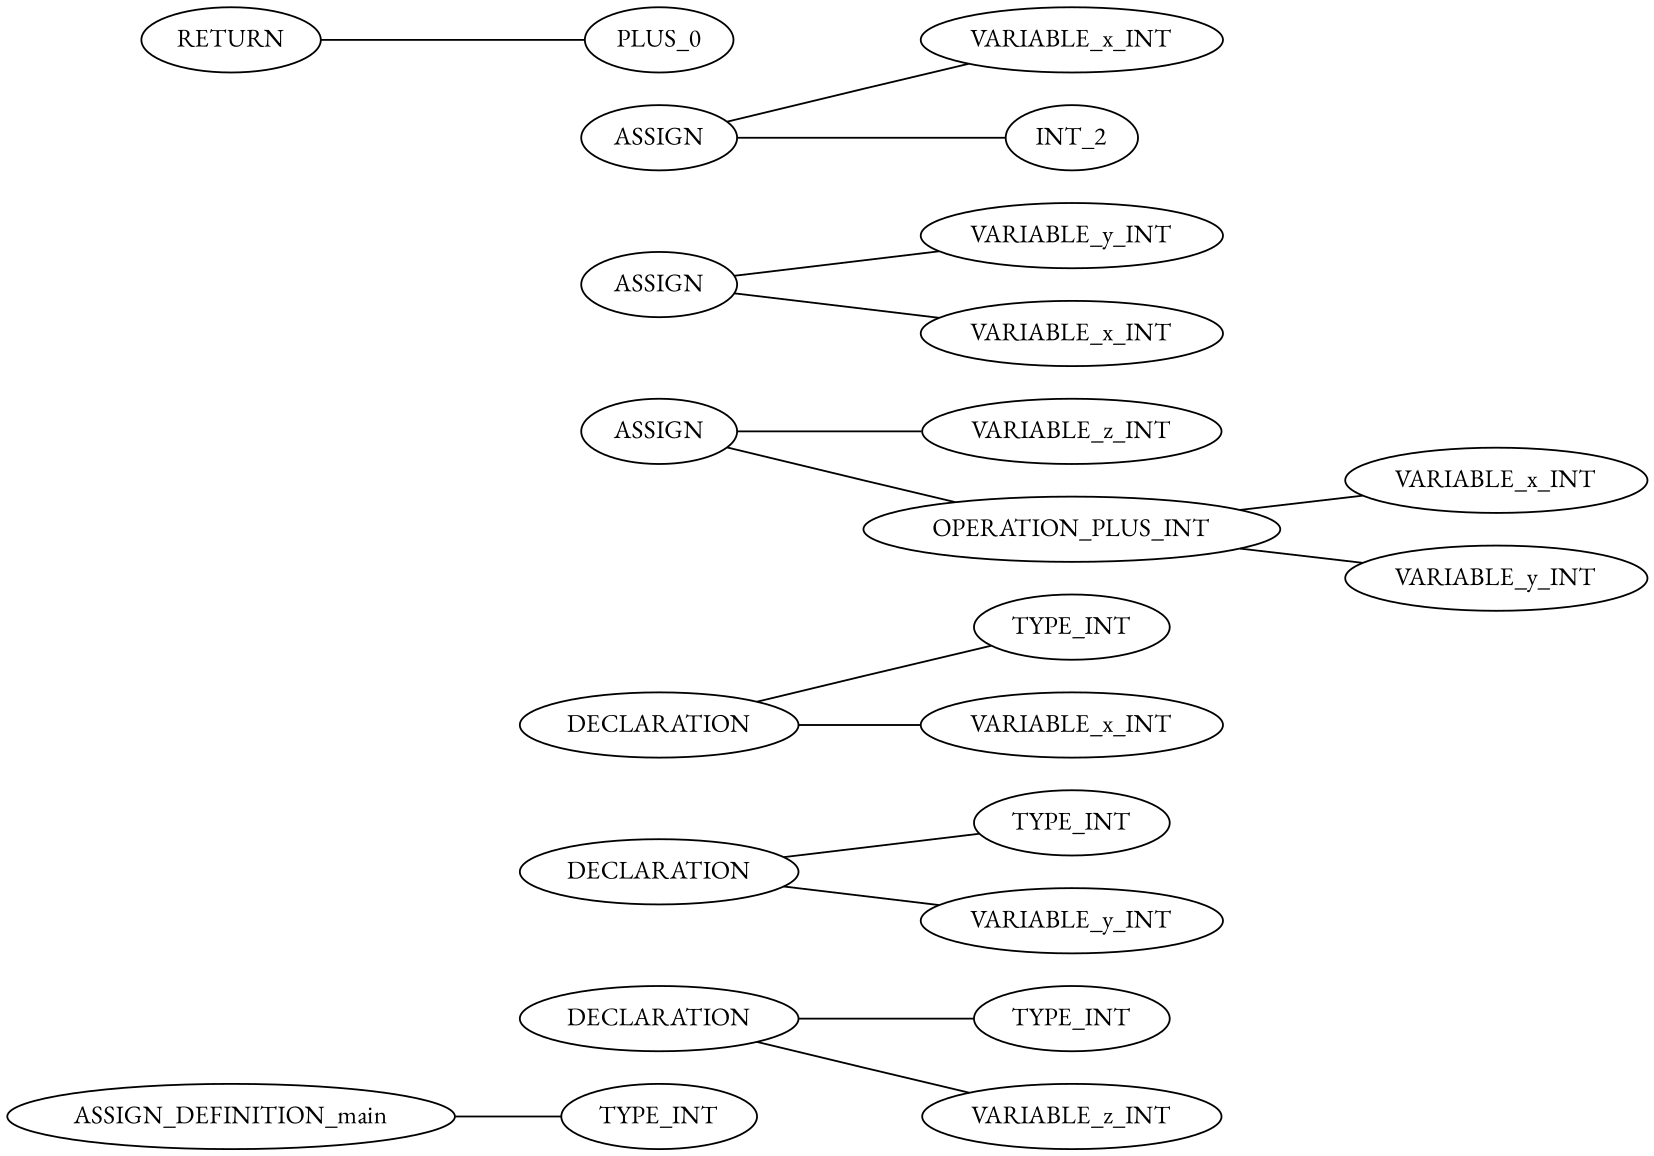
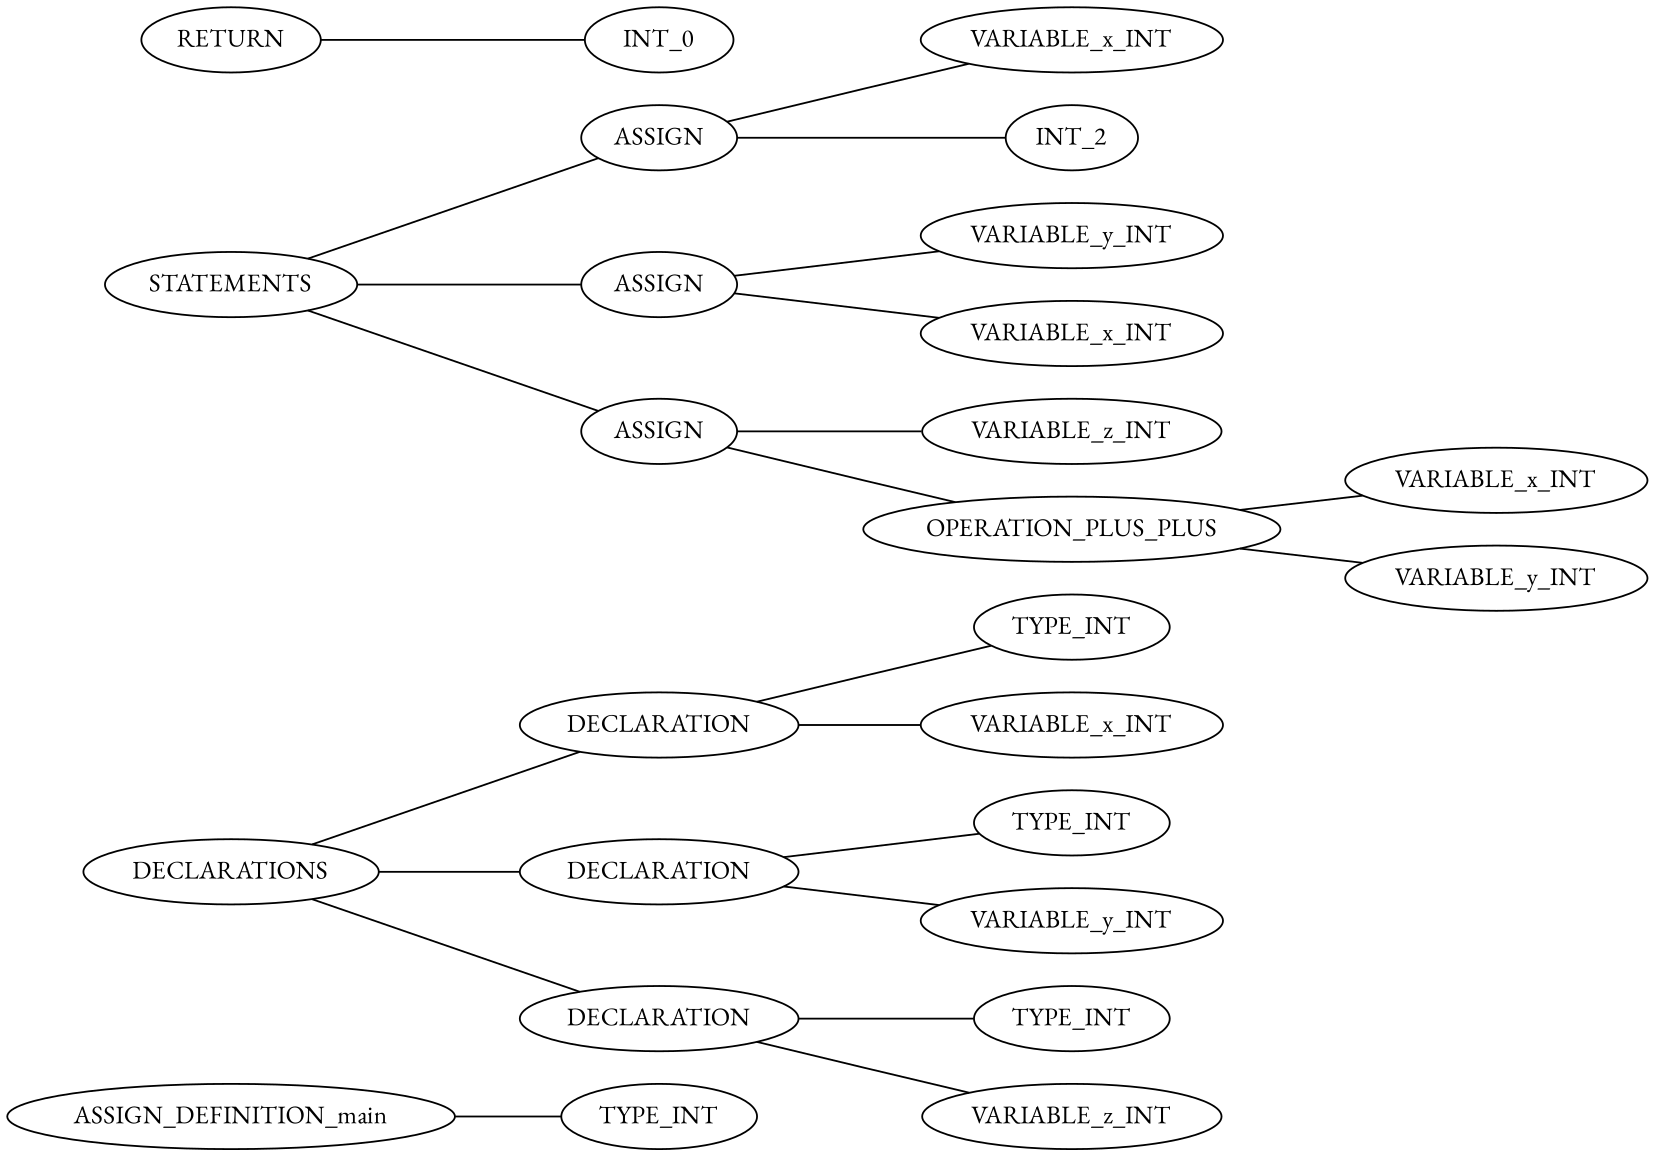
node "PLUS_0": label "PLUS_0" -> "INT_0"
node "STATEMENTS": added
node "OPERATION_PLUS_INT": label "OPERATION_PLUS_INT" -> "OPERATION_PLUS_PLUS"
node "DECLARATIONS": added
